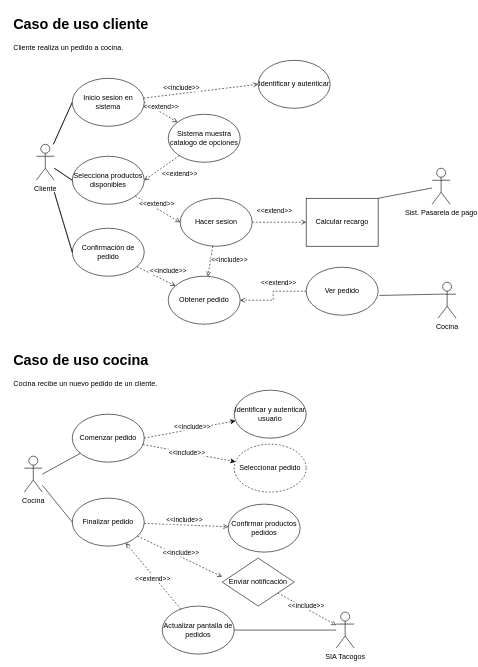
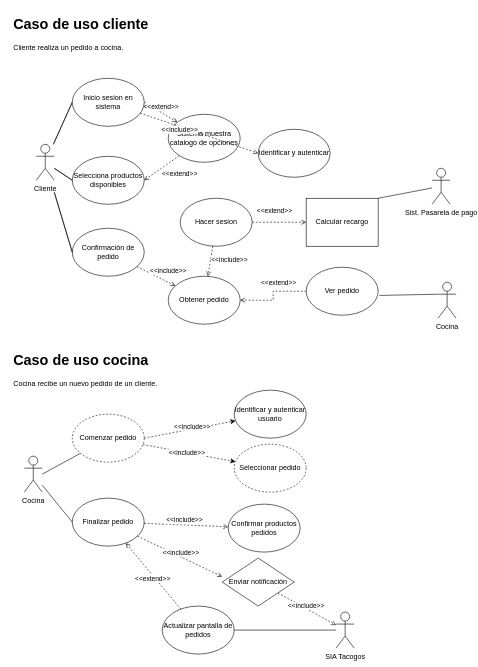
node "Identificar y autenticar": moved (294, 84) -> (294, 153)
edge "Selecciona productos disponibles" -> "Hacer sesion": removed, label "<<extend>>"
node "Comenzar pedido": style solid -> dashed
